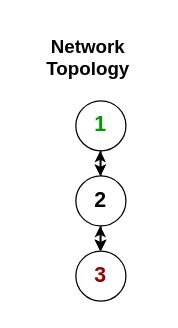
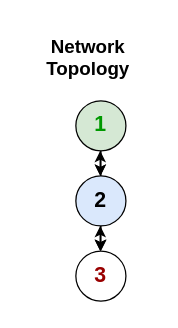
node "1": fillcolor #ffffff -> #d5e8d4
node "2": fillcolor #ffffff -> #dae8fc
